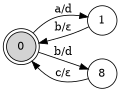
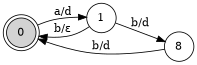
edge "0" -> "8": now "1" -> "8"
edge "8" -> "0": label "c/ε" -> "b/d"
